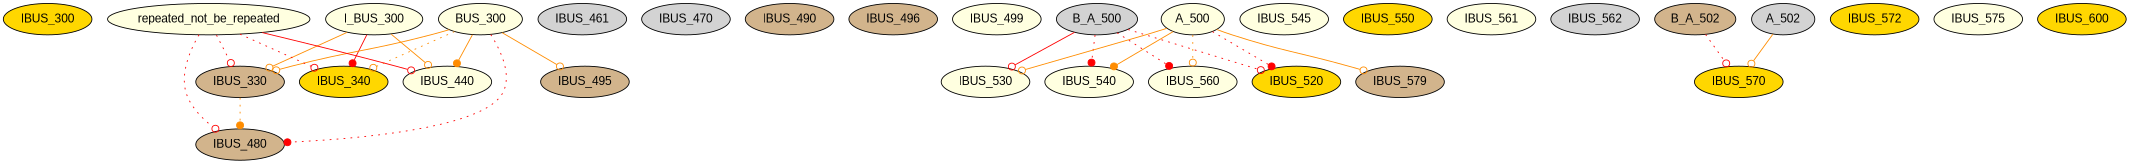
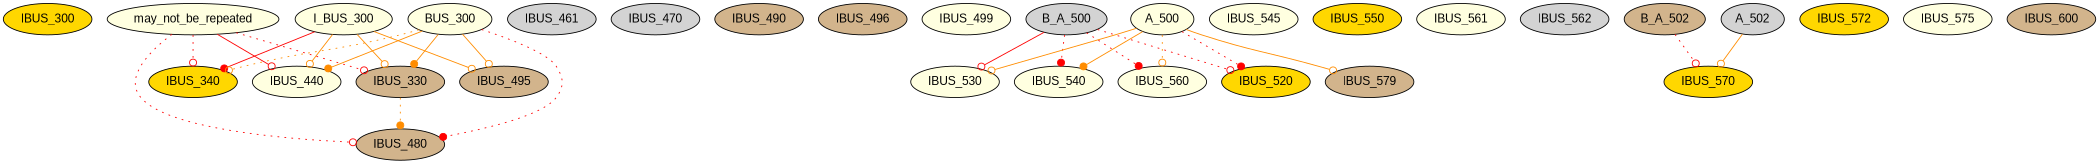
node "repeated_not_be_repeated": label "repeated_not_be_repeated" -> "may_not_be_repeated"
node "IBUS_600": fillcolor gold -> tan
edge "BUS_300" -> "IBUS_330": arrowhead odot -> dot
edge "I_BUS_300" -> "IBUS_495": added
